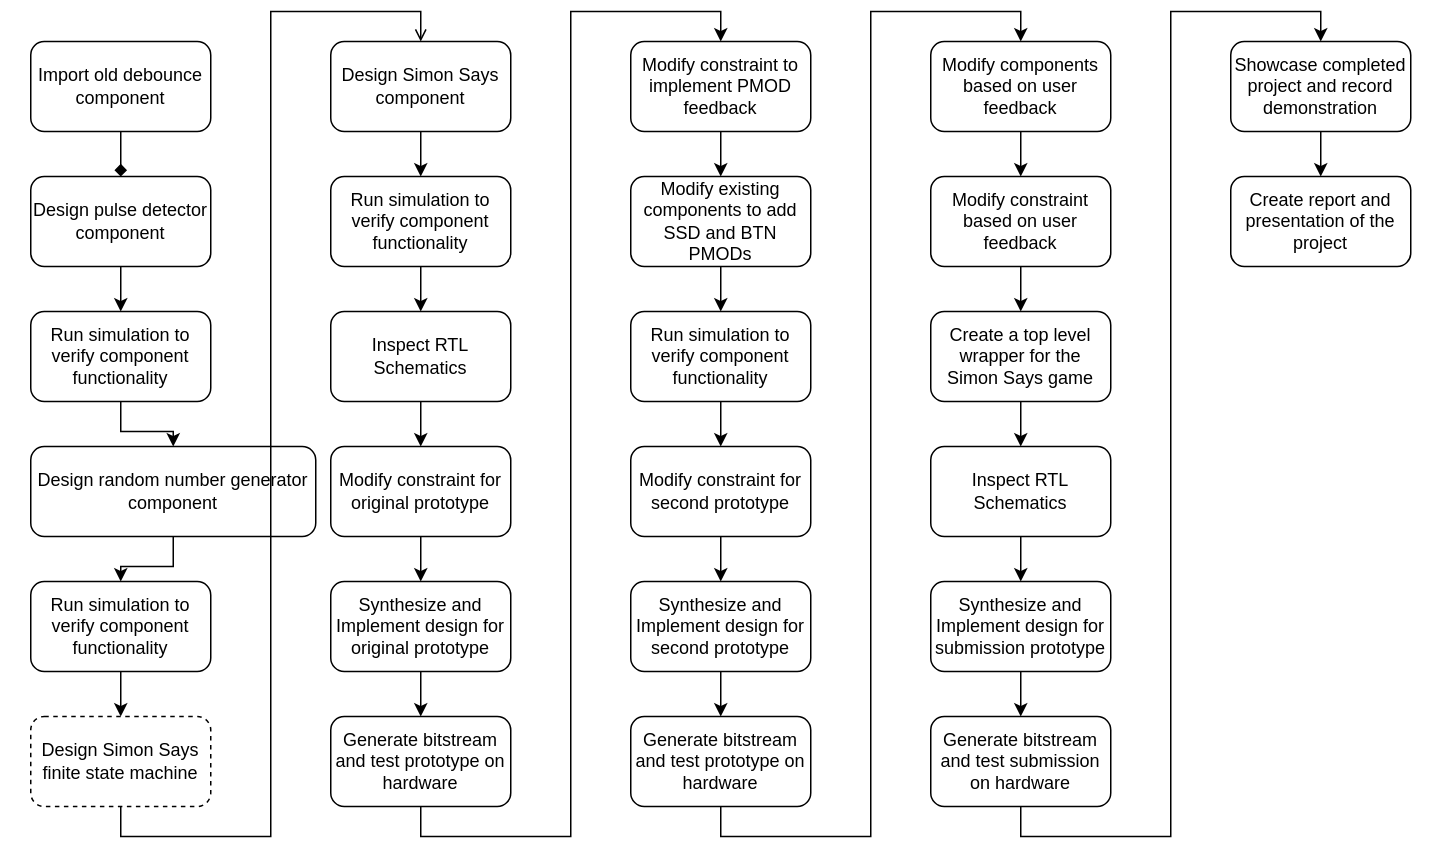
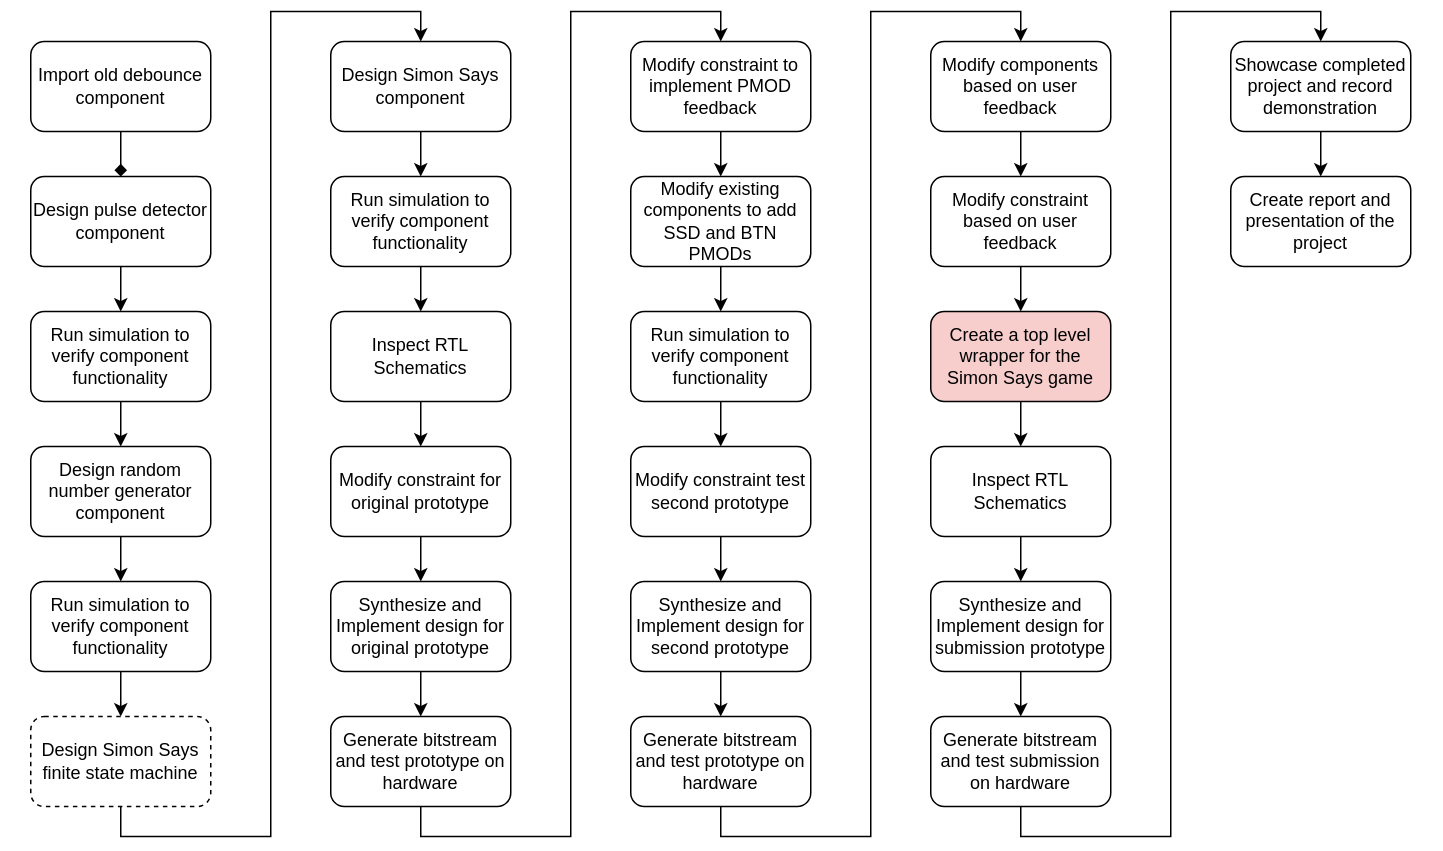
edge "Design Simon Says finite state machine" -> "Design Simon Says component": arrowhead open -> classic
node "Create a top level wrapper for the Simon Says game": fillcolor #ffffff -> #f8cecc
node "Design random number generator component": size 285x90 -> 180x90
node "Modify constraint for second prototype": label "Modify constraint for second prototype" -> "Modify constraint test second prototype"
